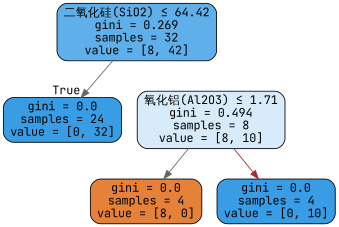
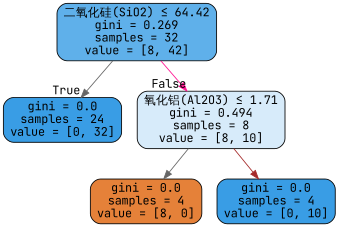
edge "二氧化硅(SiO2) ≤ 64.42" -> "氧化铝(Al2O3) ≤ 1.71": added
